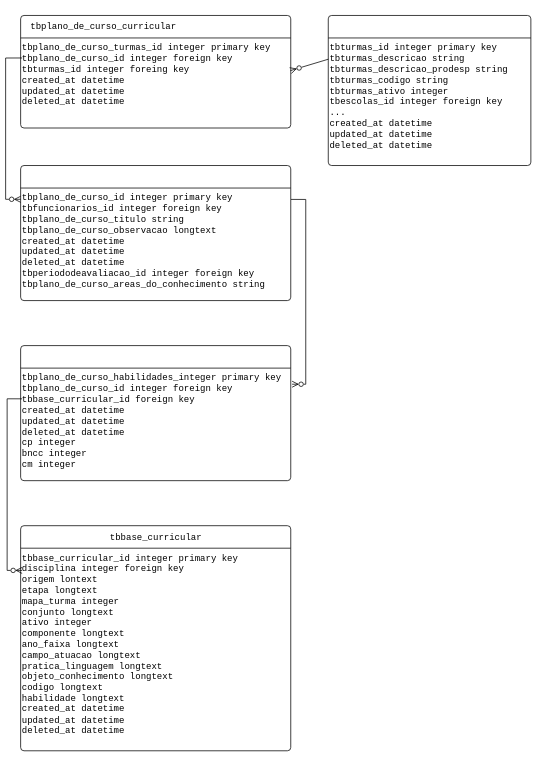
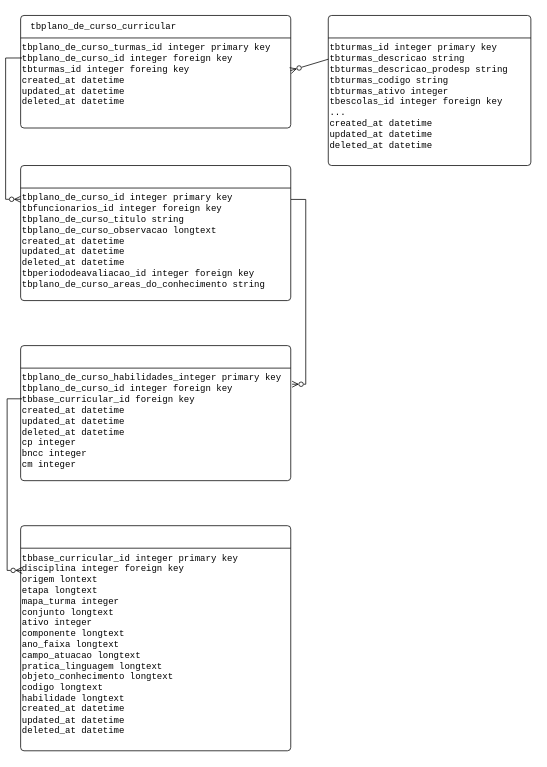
node "tbbase_curricular": removed
